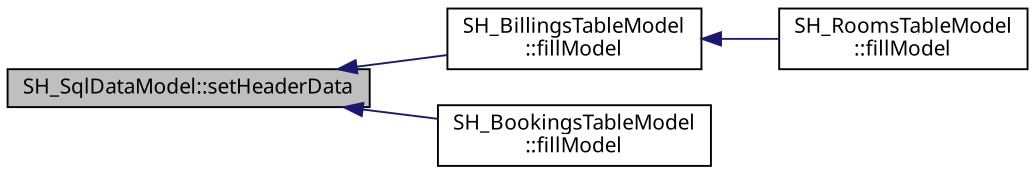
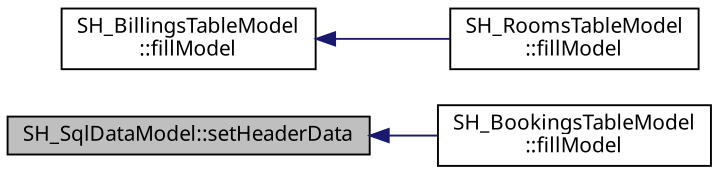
edge "SH_BillingsTableModel ::fillModel" -> "SH_SqlDataModel::setHeaderData": removed
